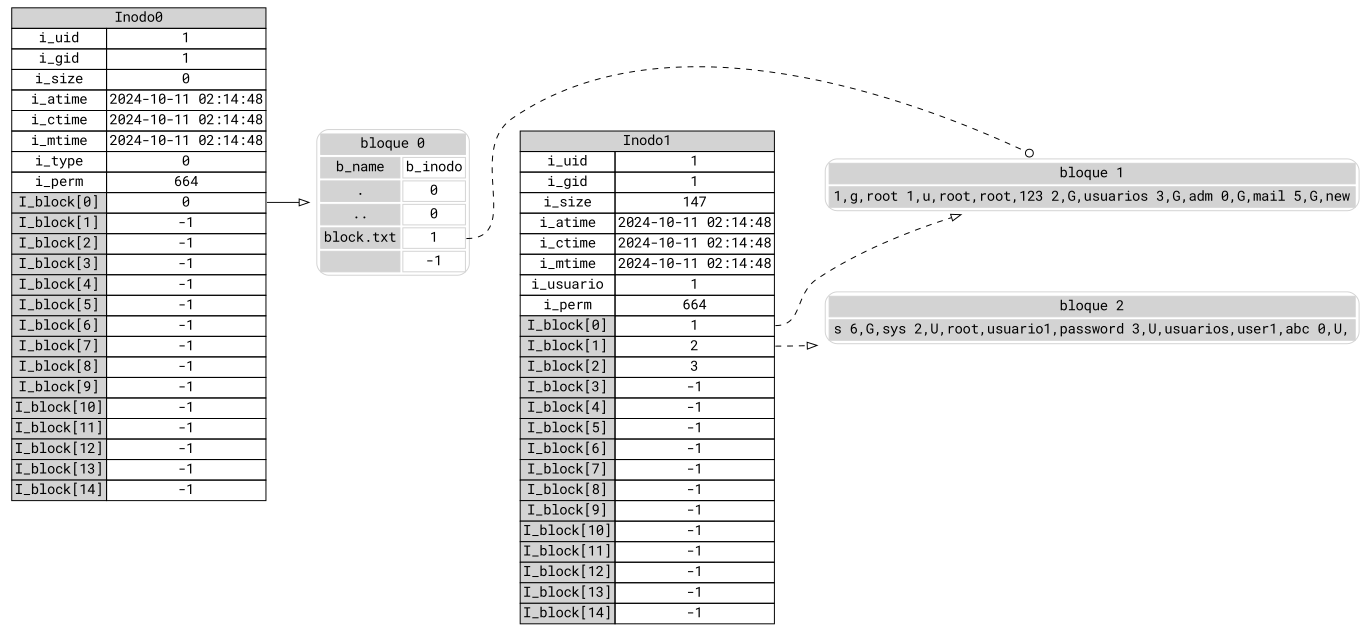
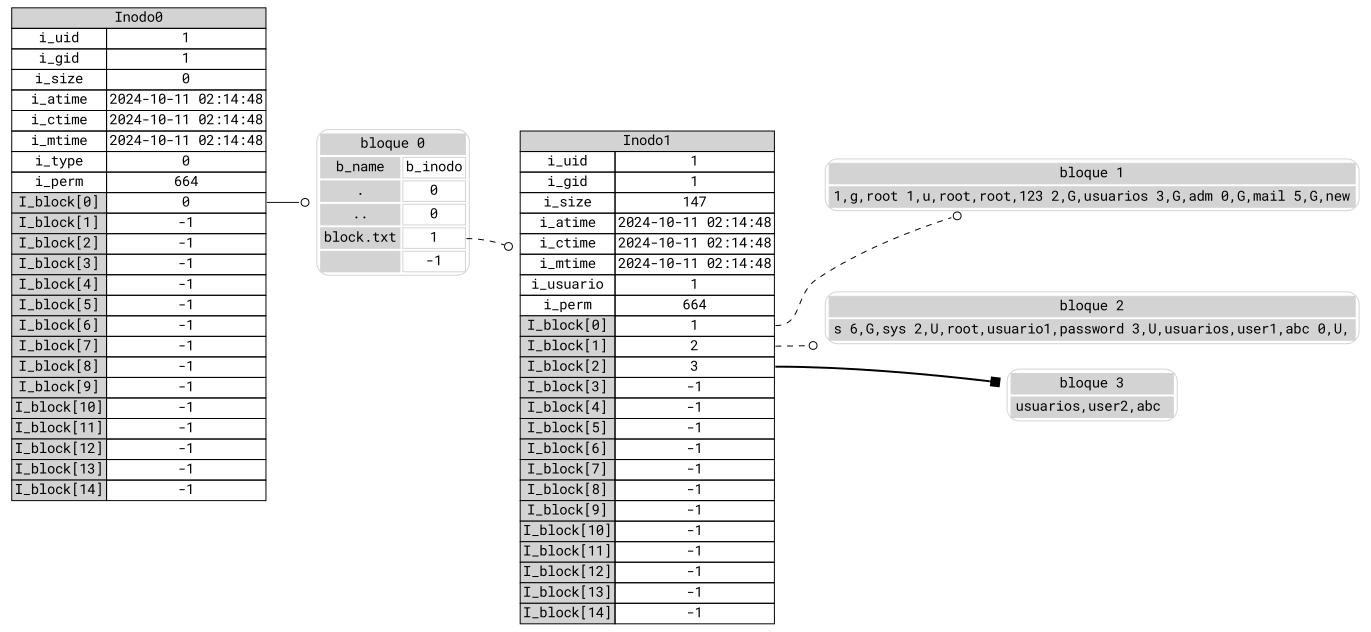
edge "bloque 0" -> "bloque 1": now "bloque 0" -> "Inodo1"
edge "Inodo0" -> "bloque 0": arrowhead onormal -> odot
edge "Inodo1" -> "bloque 1": arrowhead onormal -> odot
edge "Inodo1" -> "bloque 2": arrowhead onormal -> odot
node "bloque 3": added
